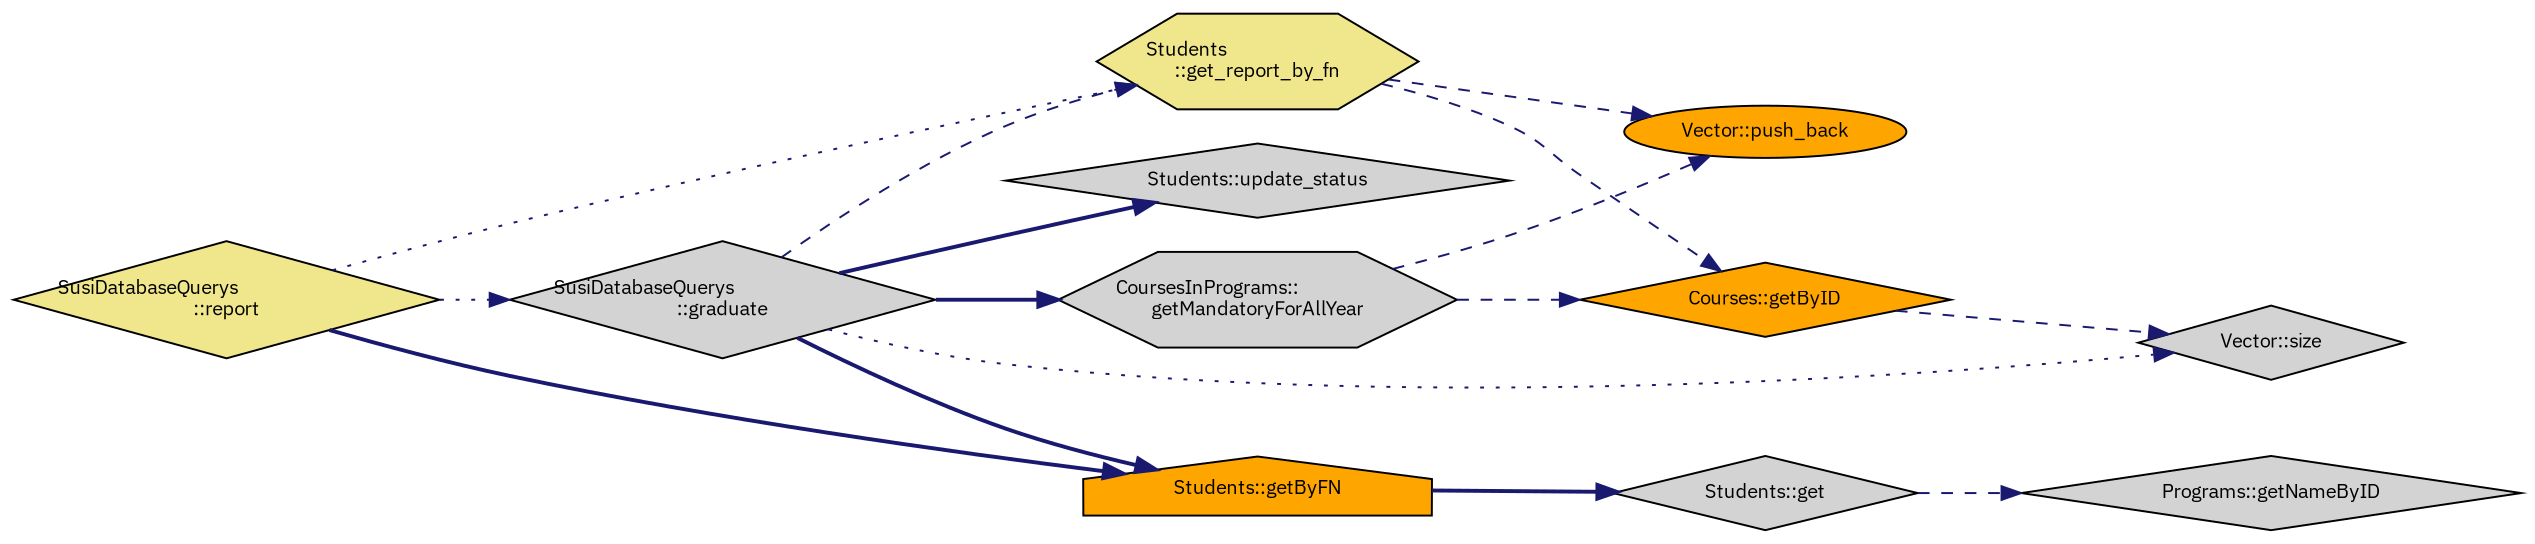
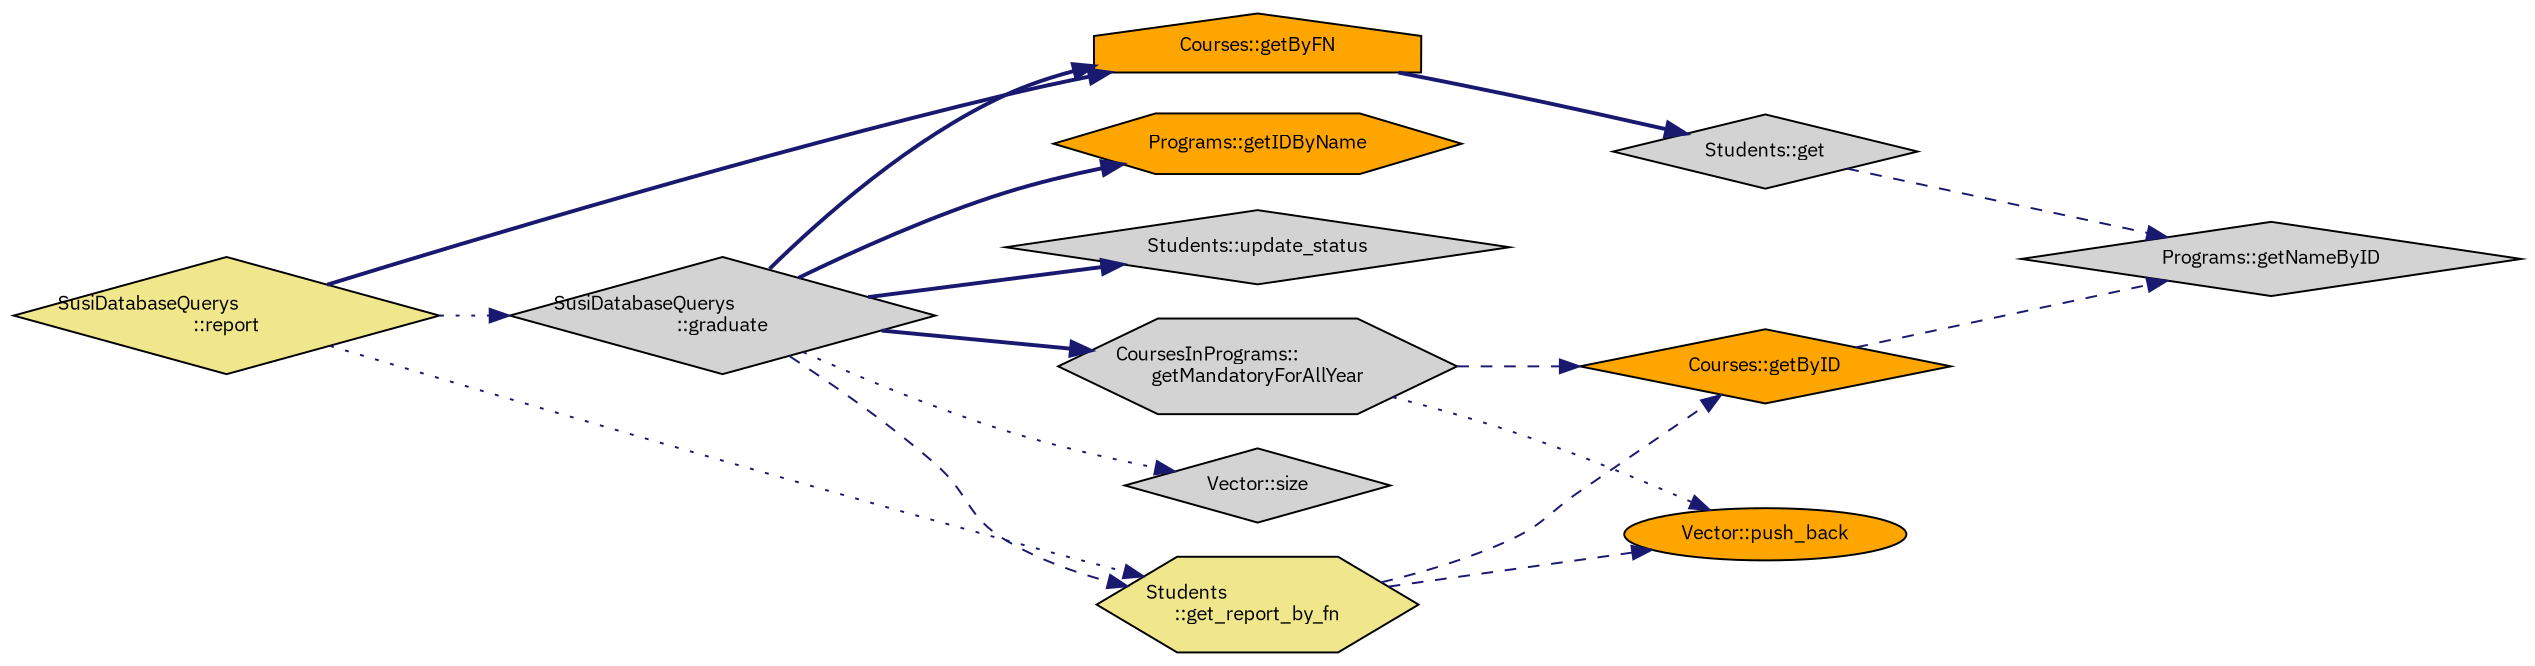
node "Programs::getIDByName": added
edge "CoursesInPrograms:: getMandatoryForAllYear" -> "Vector::push_back": style dashed -> dotted
edge "Courses::getByID" -> "Vector::size": now "Courses::getByID" -> "Programs::getNameByID"
node "Students::getByFN": label "Students::getByFN" -> "Courses::getByFN"
